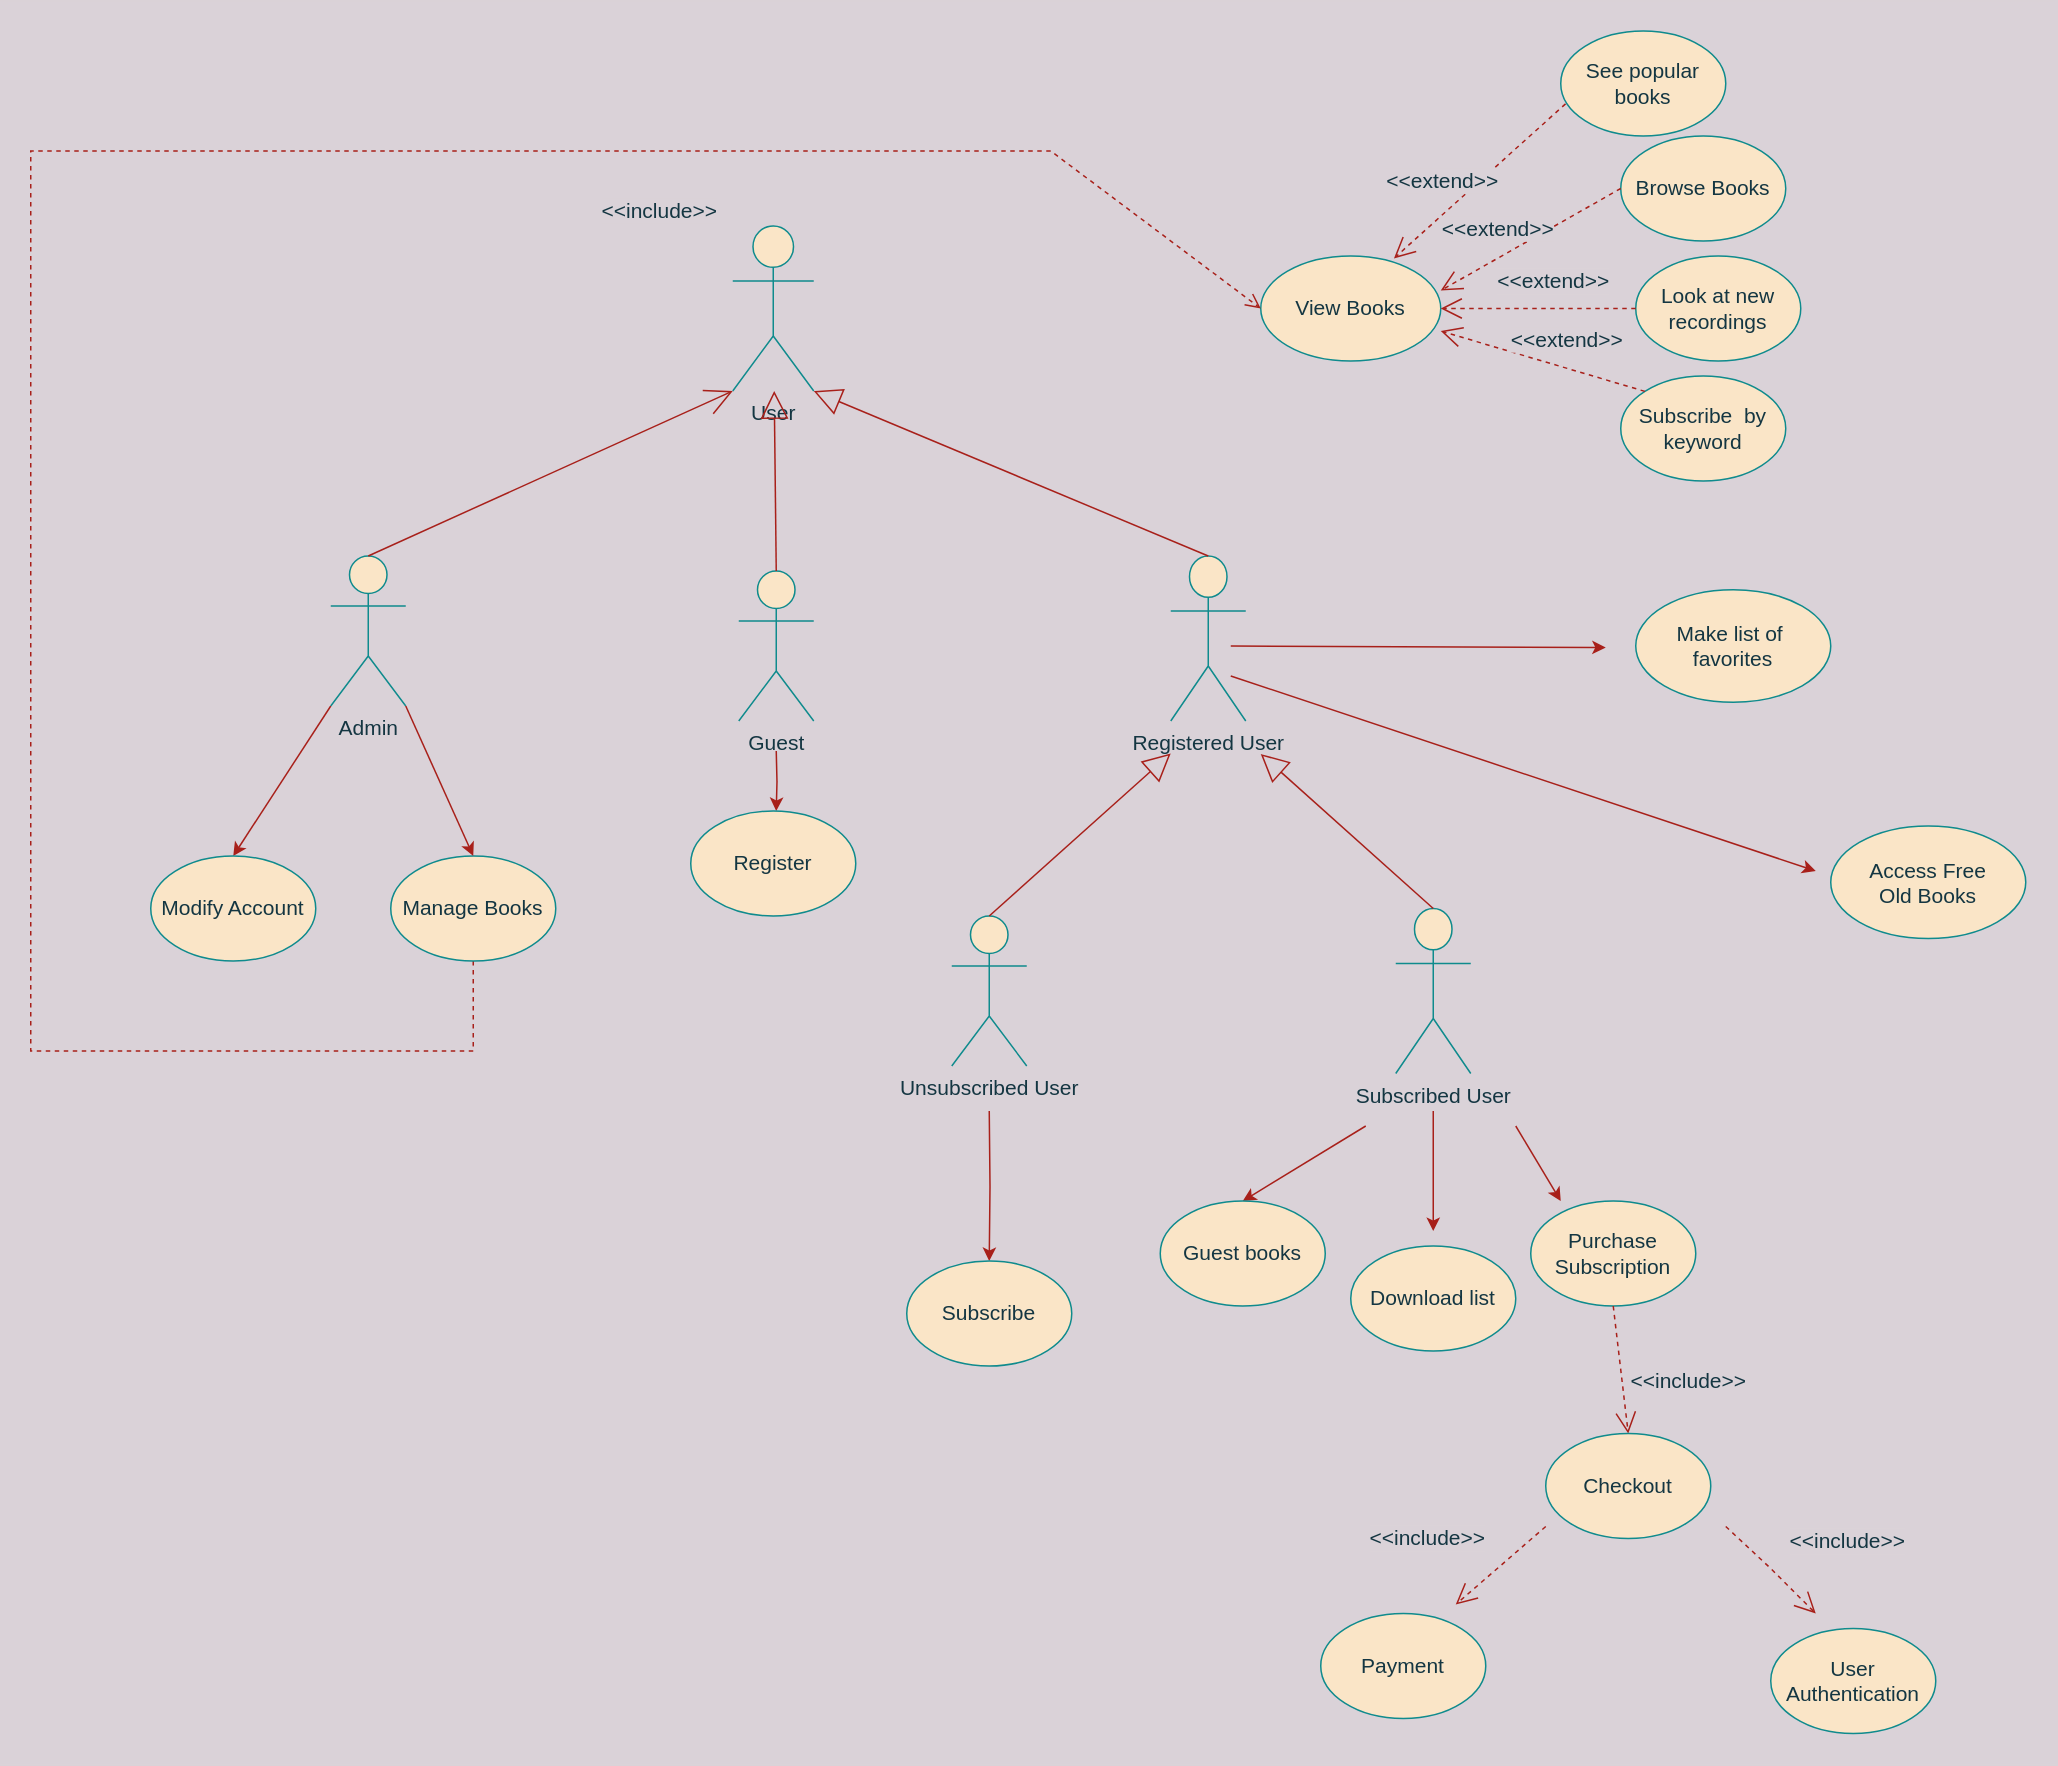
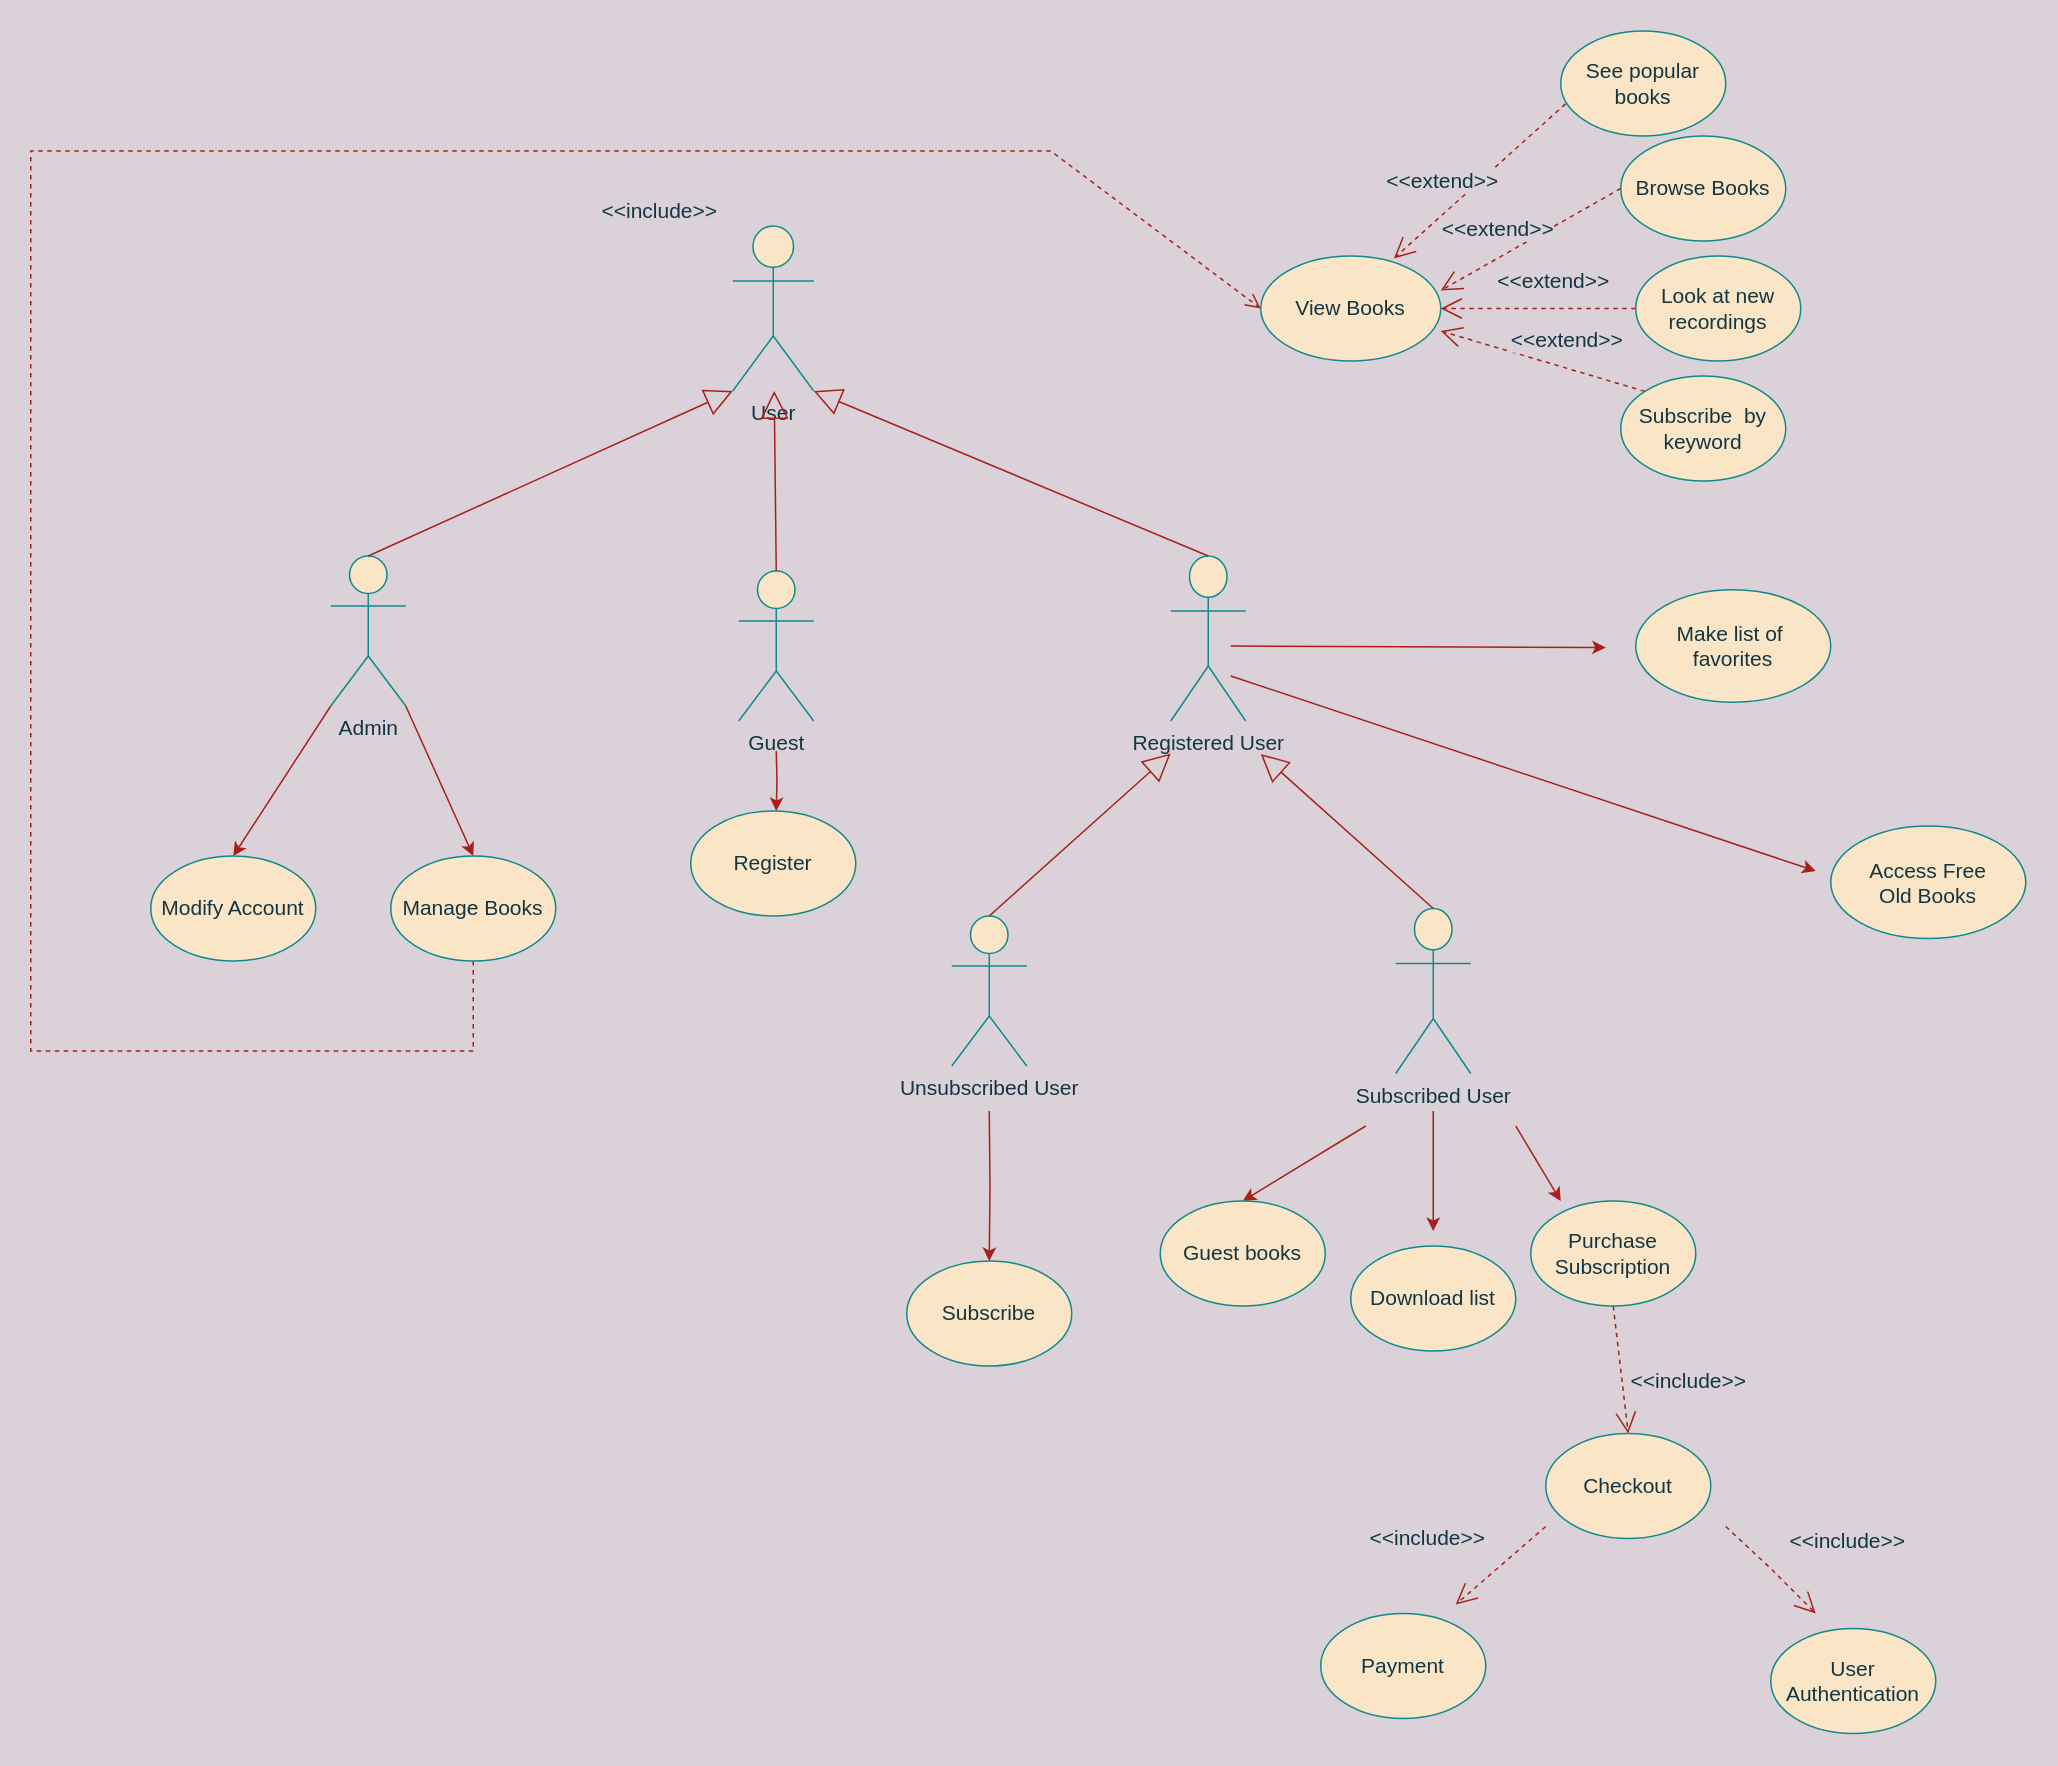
edge "Admin" -> "User": arrowhead open -> block
